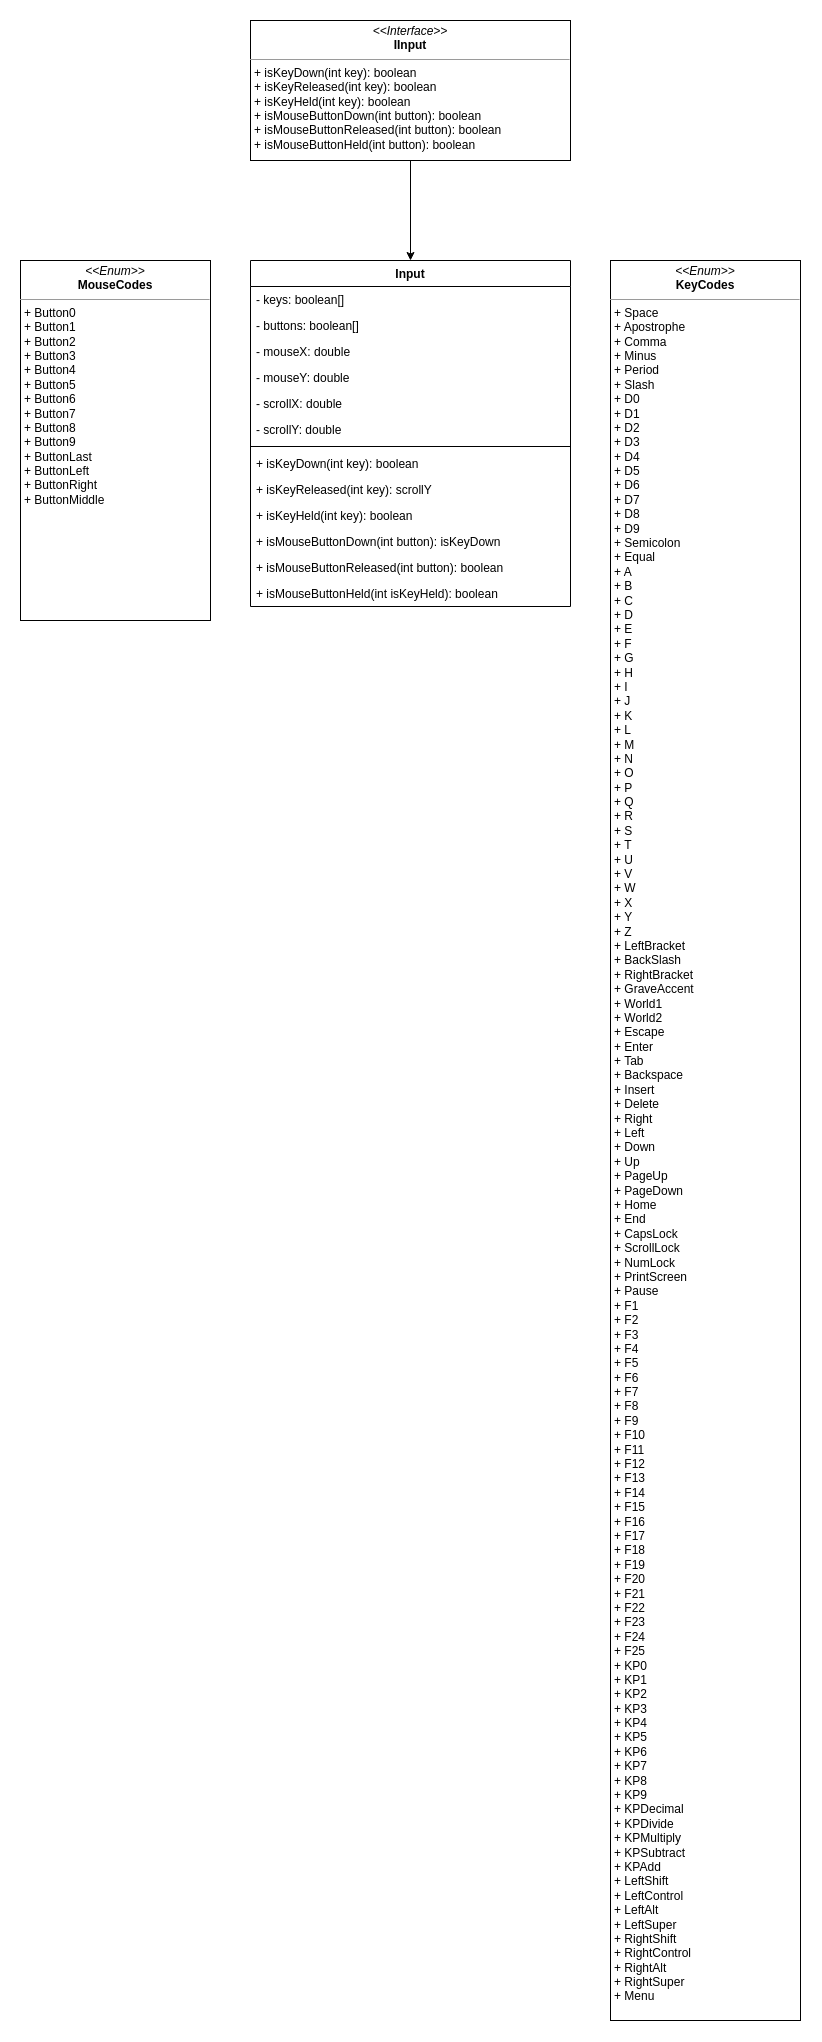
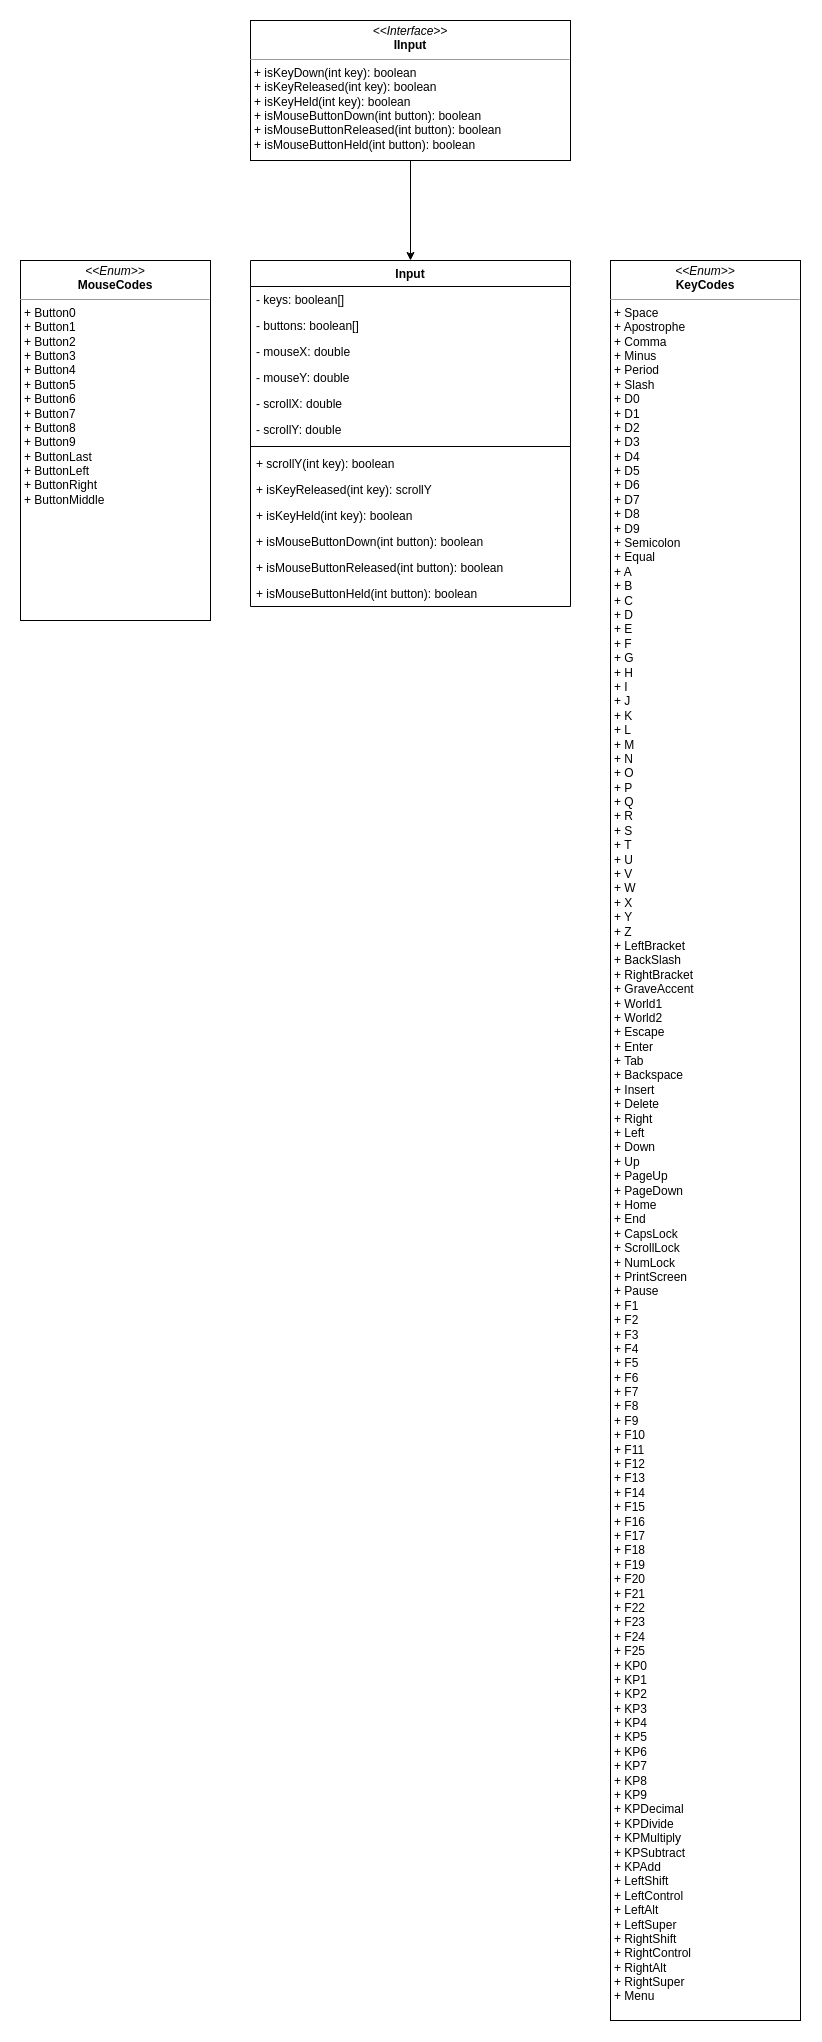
node "+ isKeyDown(int key): boolean": label "+ isKeyDown(int key): boolean" -> "+ scrollY(int key): boolean"
node "+ isMouseButtonDown(int button): isKeyDown": label "+ isMouseButtonDown(int button): isKeyDown" -> "+ isMouseButtonDown(int button): boolean"
node "+ isMouseButtonHeld(int isKeyHeld): boolean": label "+ isMouseButtonHeld(int isKeyHeld): boolean" -> "+ isMouseButtonHeld(int button): boolean"
